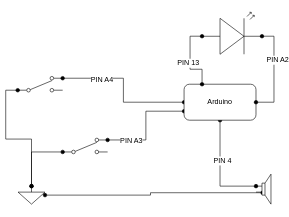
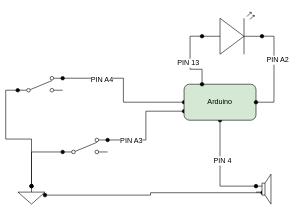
node "Arduino": fillcolor #ffffff -> #d5e8d4
